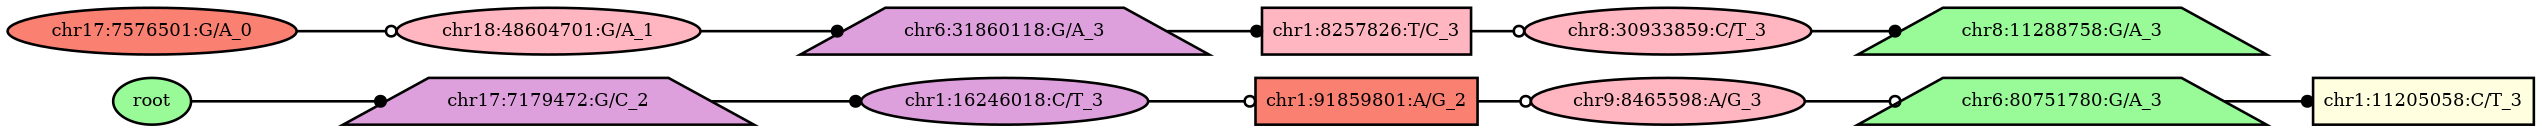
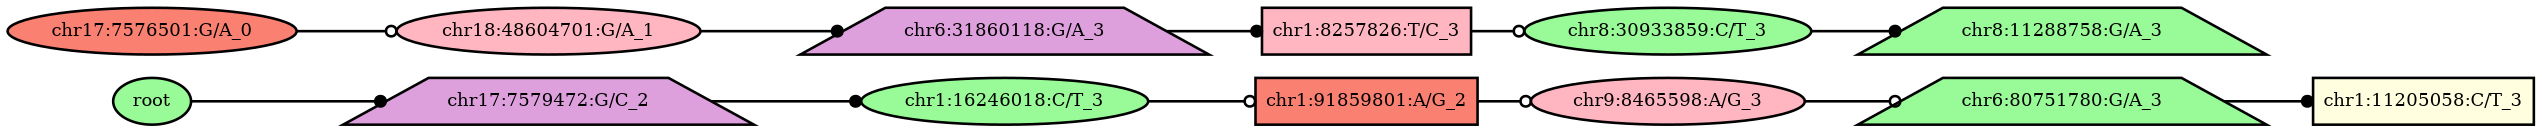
node "chr8:30933859:C/T_3": fillcolor lightpink -> palegreen
node "chr17:7179472:G/C_2": label "chr17:7179472:G/C_2" -> "chr17:7579472:G/C_2"
node "chr1:16246018:C/T_3": fillcolor plum -> palegreen
